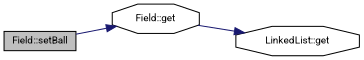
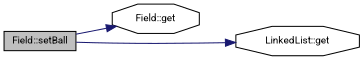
edge "Field::get" -> "LinkedList::get": now "Field::setBall" -> "LinkedList::get"
